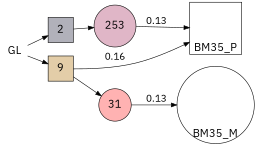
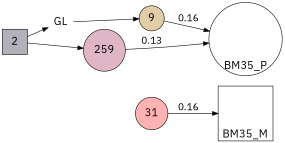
node "253": label "253" -> "259"
node "BM35_P": shape square -> circle
edge "GL" -> "2": reversed
node "9": shape square -> circle
edge "9" -> "31": removed
edge "31" -> "BM35_M": label "0.13" -> "0.16"
node "BM35_M": shape circle -> square
